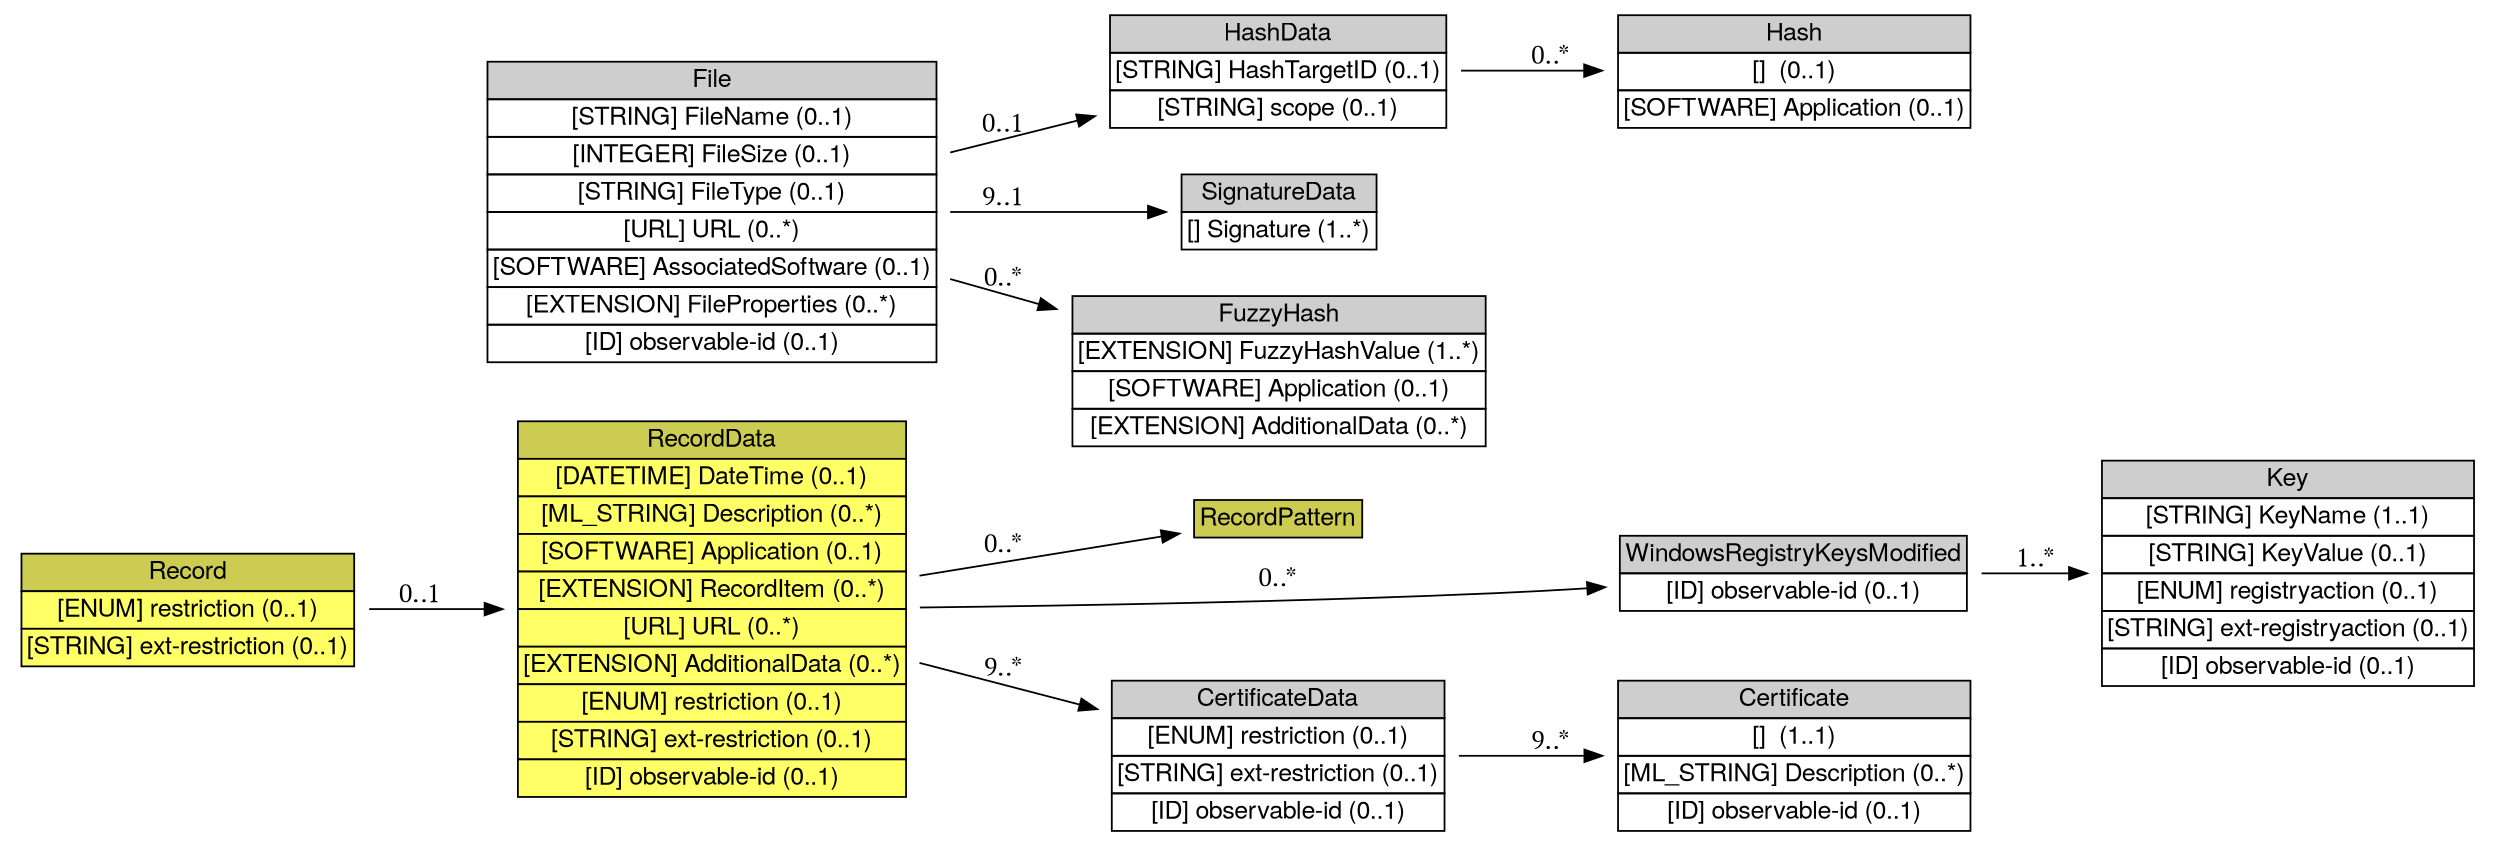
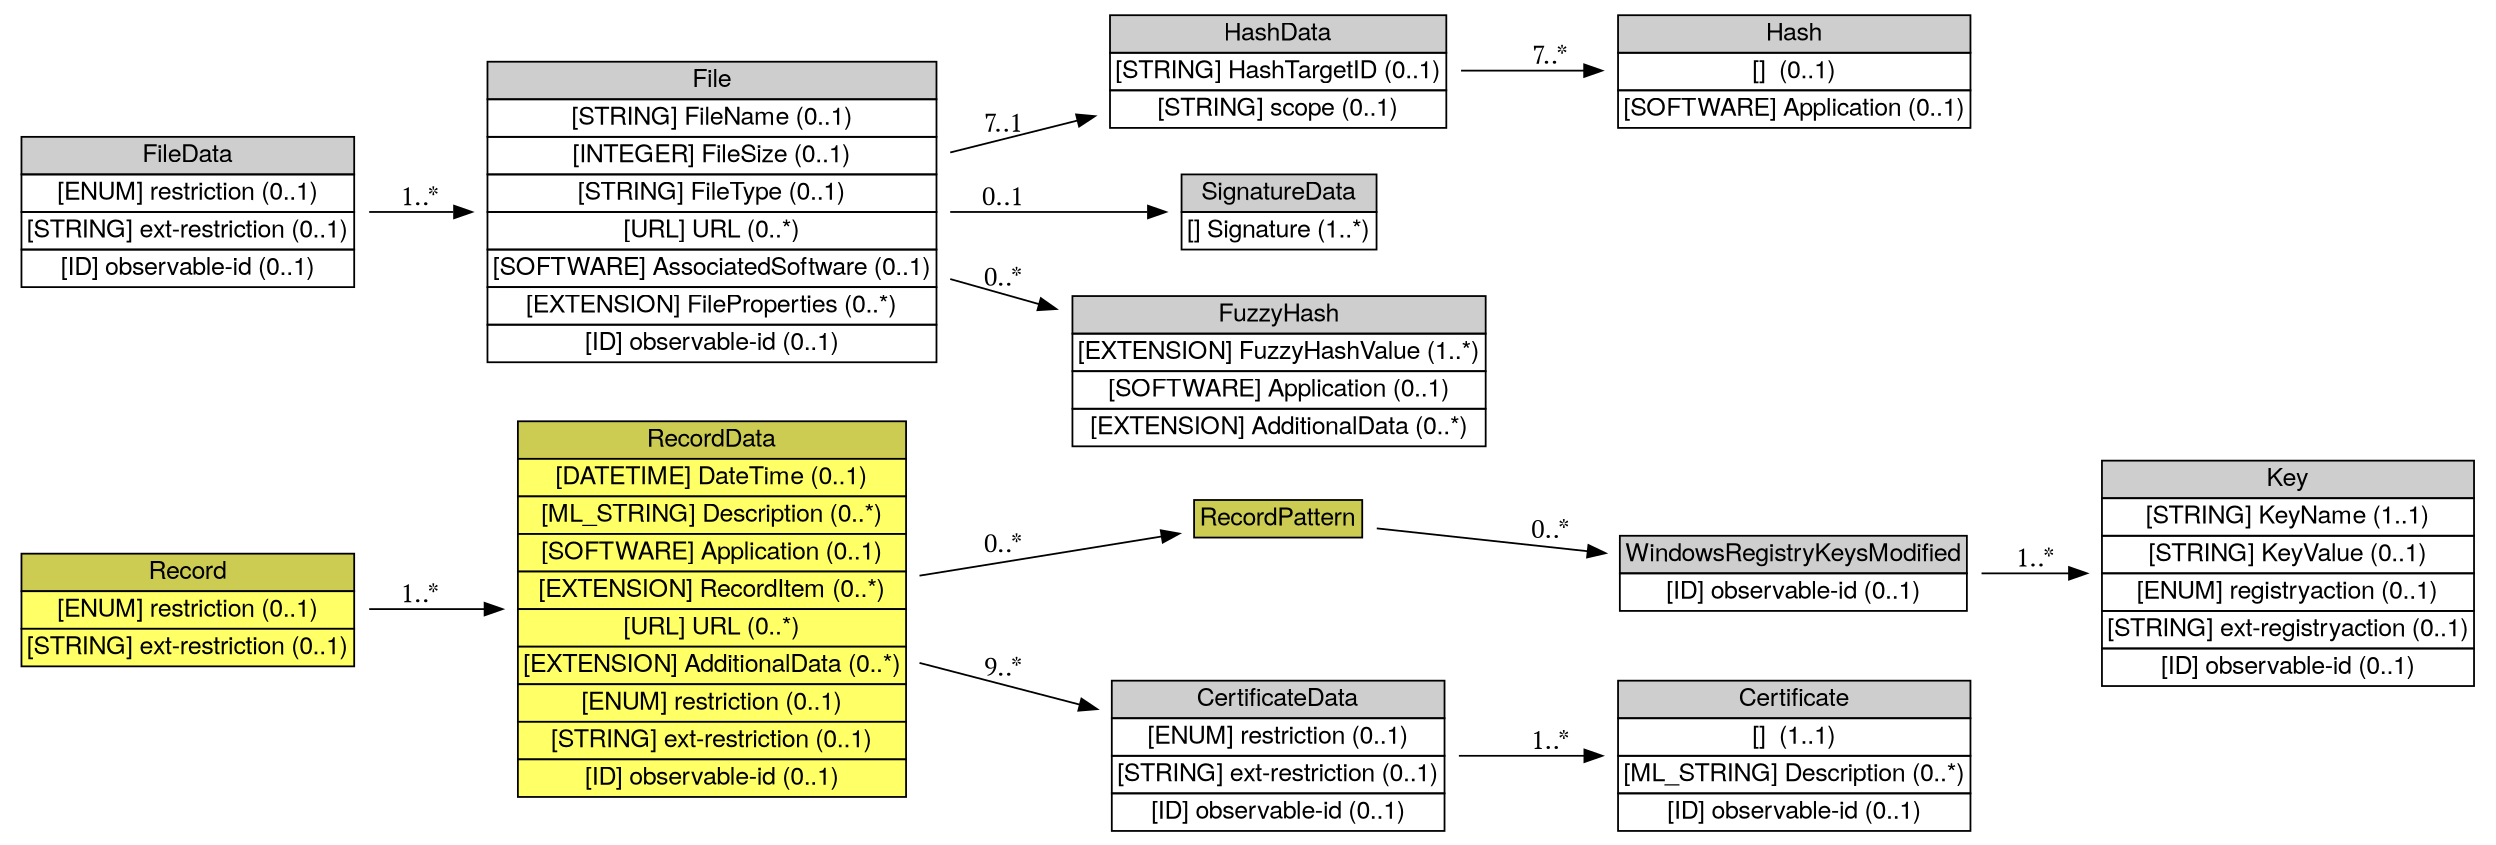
edge "HashData" -> "Hash": label "0..*" -> "7..*"
edge "File" -> "HashData": label "0..1" -> "7..1"
edge "File" -> "SignatureData": label "9..1" -> "0..1"
node "FileData": added
edge "Record" -> "RecordData": label "0..1" -> "1..*"
edge "RecordData" -> "WindowsRegistryKeysModified": now "RecordPattern" -> "WindowsRegistryKeysModified"
edge "CertificateData" -> "Certificate": label "9..*" -> "1..*"
